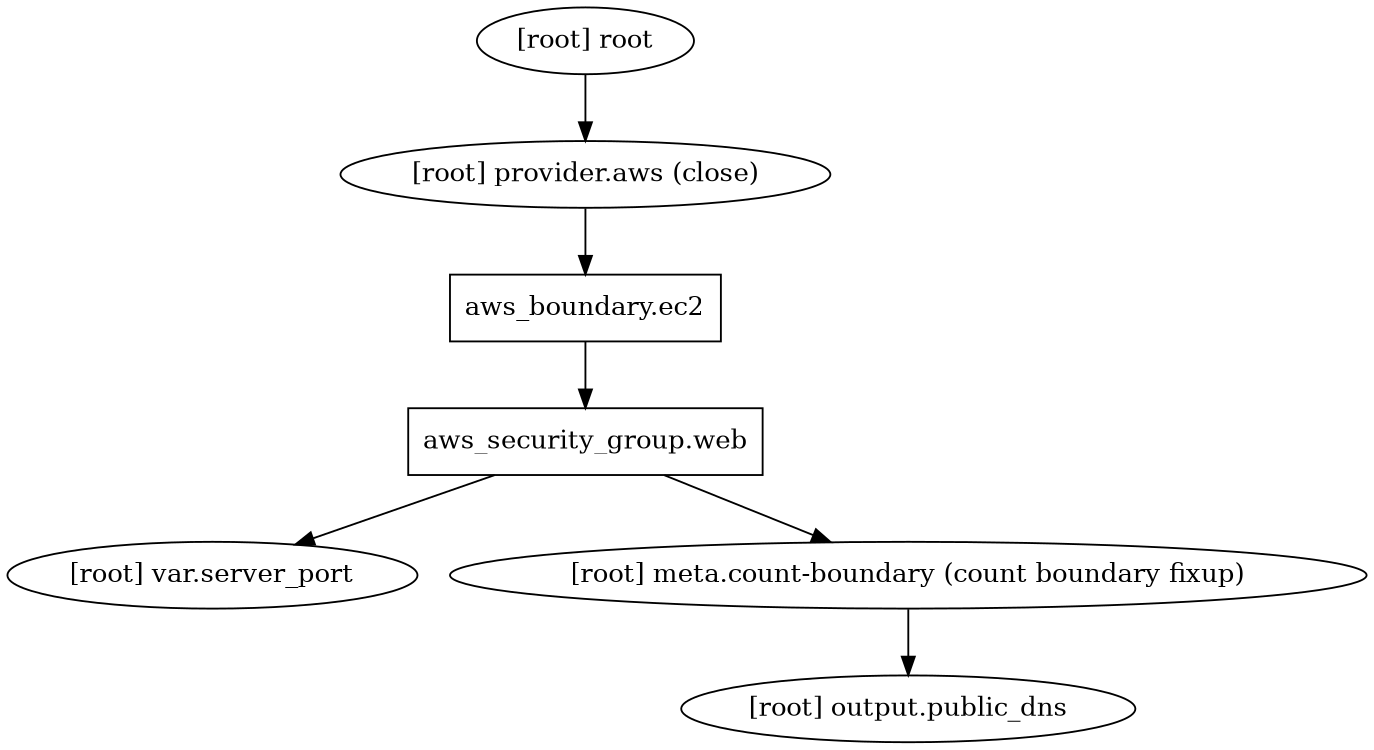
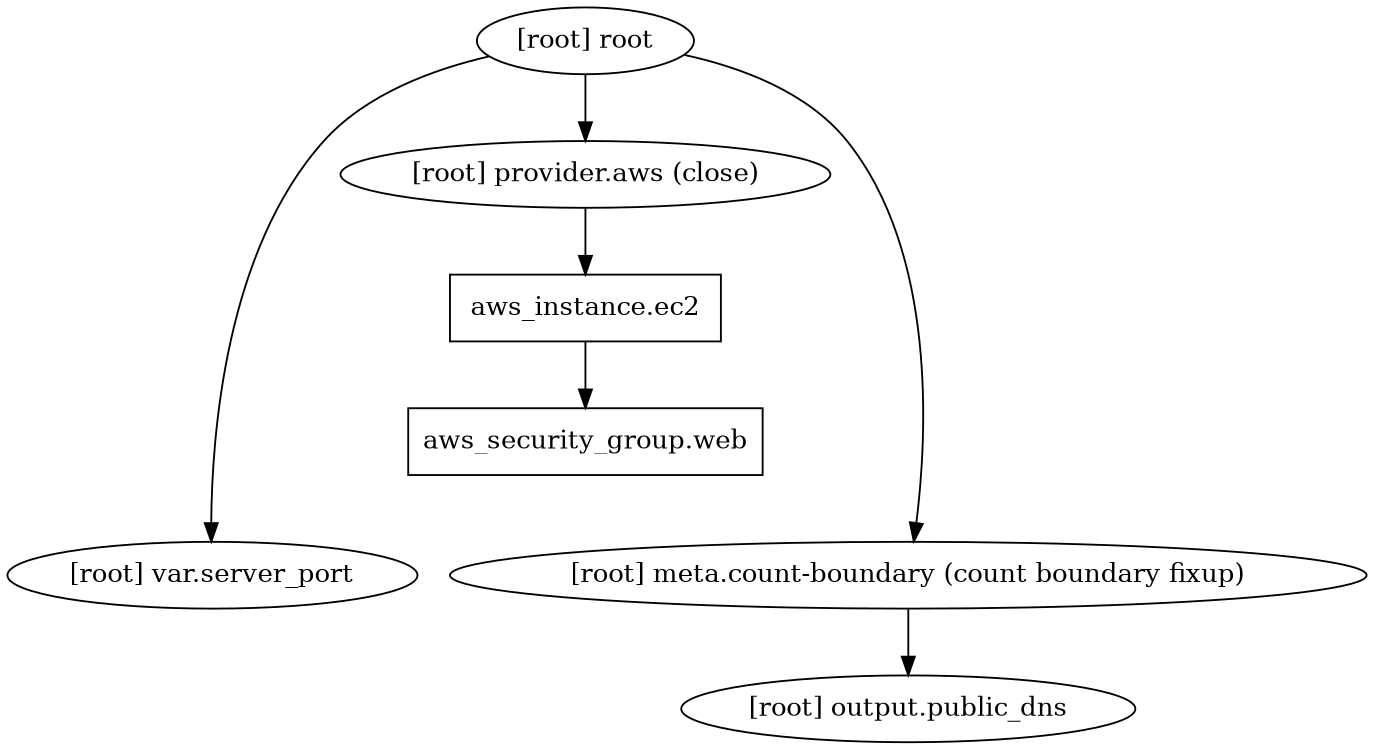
node "aws_boundary.ec2": label "aws_boundary.ec2" -> "aws_instance.ec2"
edge "aws_security_group.web" -> "[root] meta.count-boundary (count boundary fixup)": now "[root] root" -> "[root] meta.count-boundary (count boundary fixup)"
edge "aws_security_group.web" -> "[root] var.server_port": now "[root] root" -> "[root] var.server_port"
